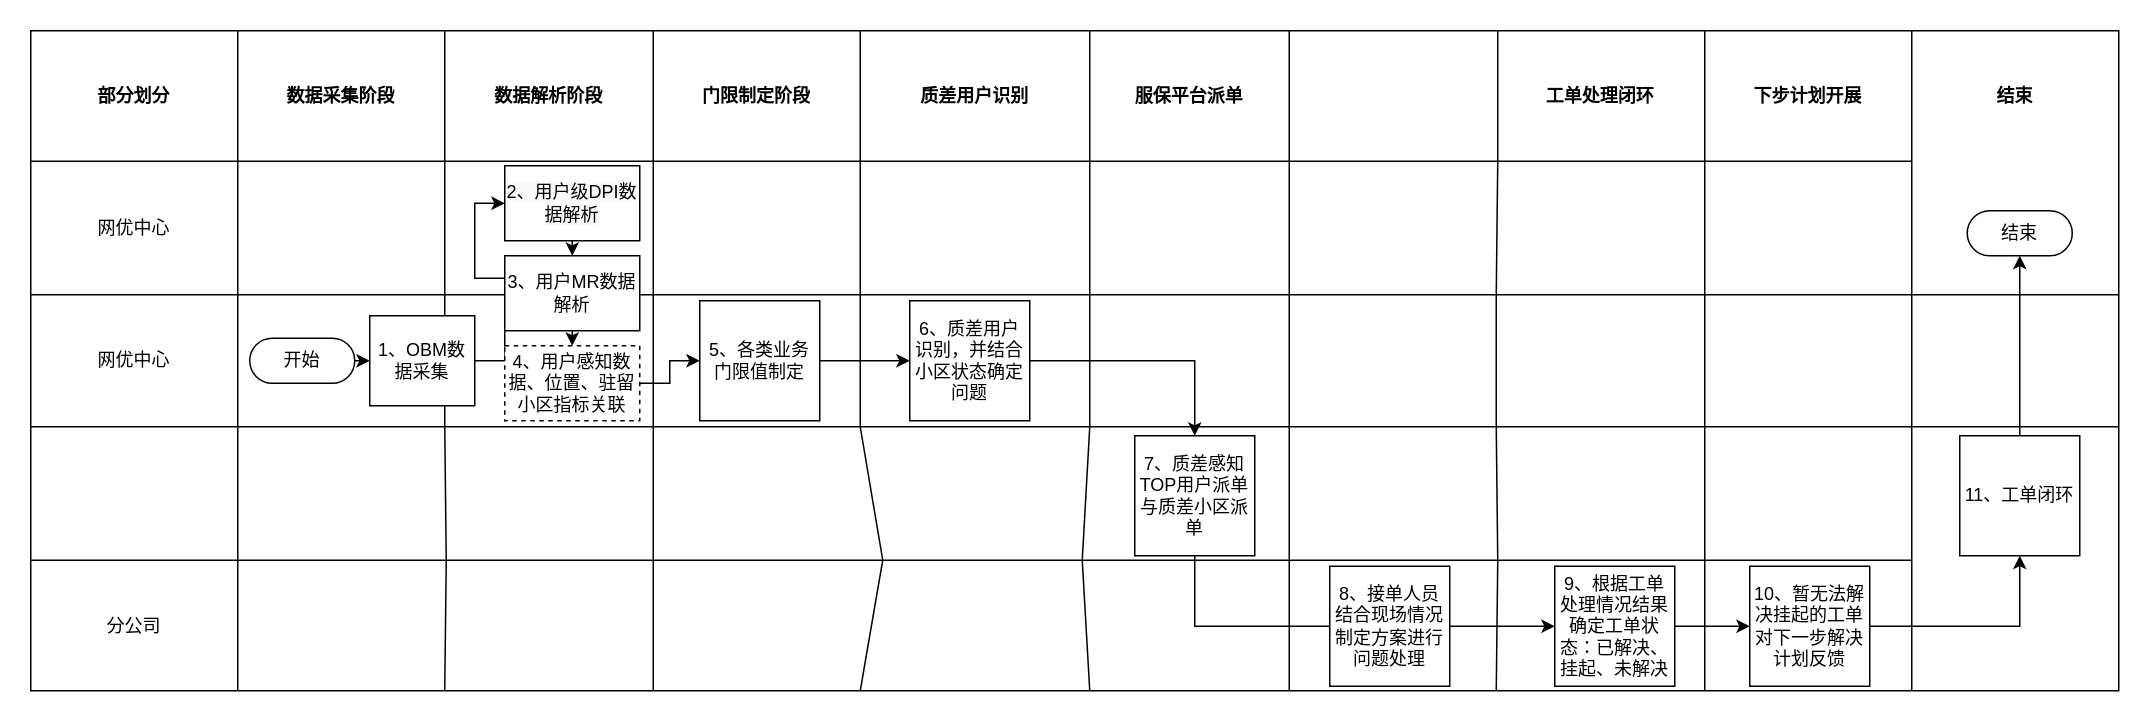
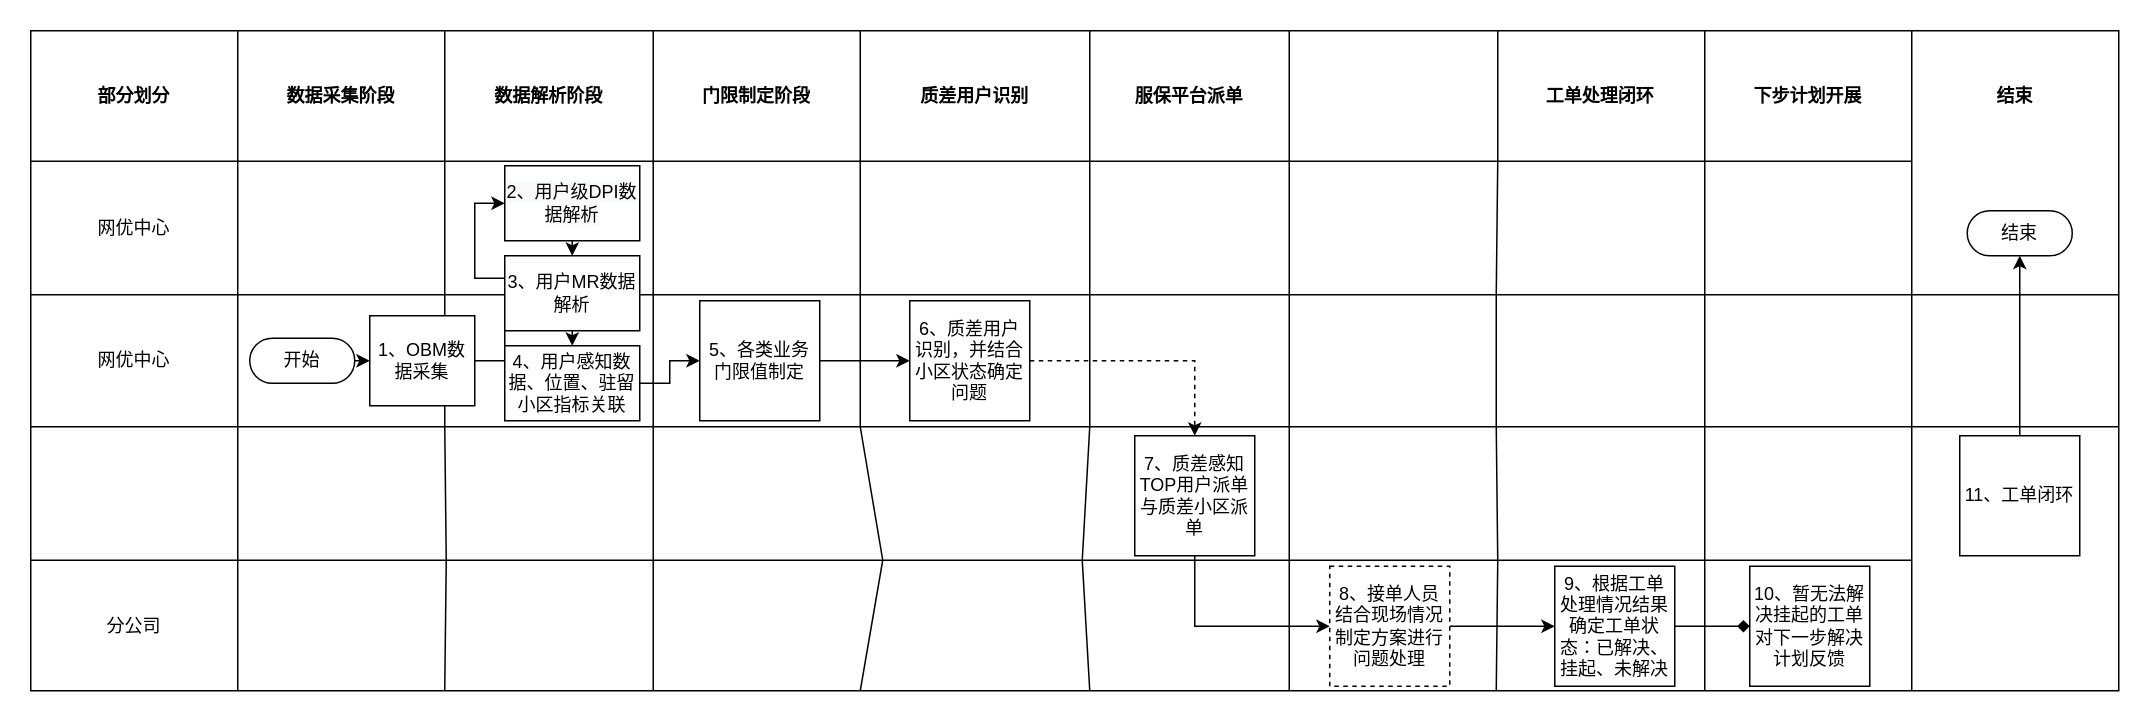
edge "6、质差用户识别，并结合小区状态确定问题" -> "7、质差感知TOP用户派单与质差小区派单": style solid -> dashed
node "4、用户感知数据、位置、驻留小区指标关联": style dashed -> solid
edge "7、质差感知TOP用户派单与质差小区派单" -- "8、接单人员结合现场情况制定方案进行问题处理": arrowhead none -> classic
node "8、接单人员结合现场情况制定方案进行问题处理": style solid -> dashed
edge "9、根据工单处理情况结果确定工单状态：已解决、挂起、未解决" -> "10、暂无法解决挂起的工单对下一步解决计划反馈": arrowhead classic -> diamond
edge "10、暂无法解决挂起的工单对下一步解决计划反馈" -> "11、工单闭环": removed
